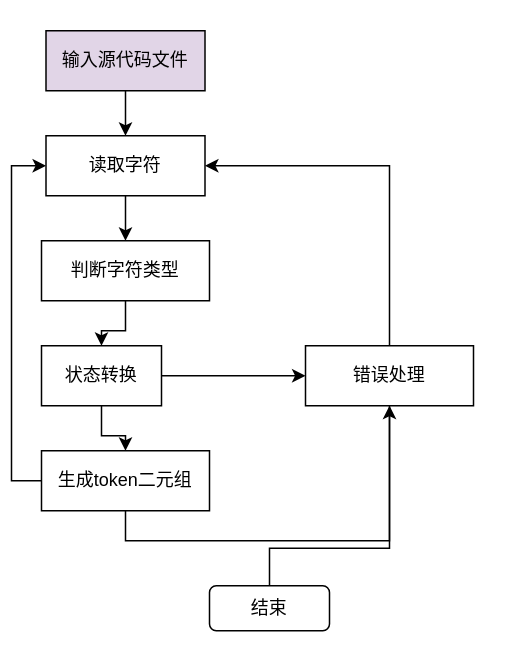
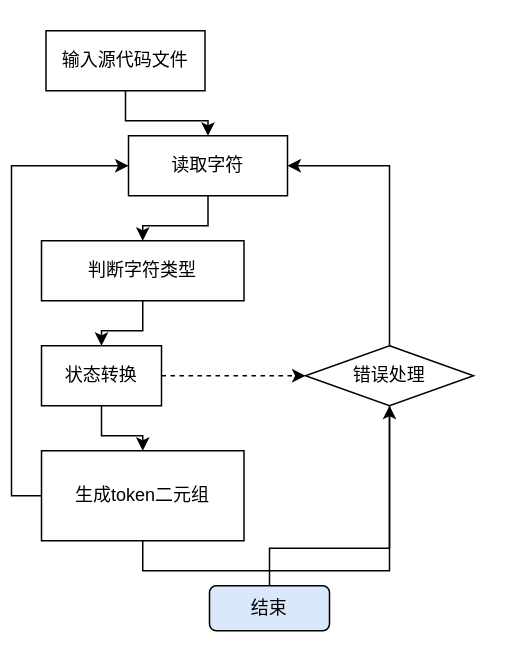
node "输入源代码文件": fillcolor #e1d5e7 -> #ffffff
node "读取字符": moved (125, 166) -> (208, 166)
node "判断字符类型": size 168x60 -> 203x60
edge "状态转换" -> "错误处理": style solid -> dashed
node "错误处理": shape rectangle -> diamond
node "生成token二元组": size 168x60 -> 203x90
node "结束": fillcolor #ffffff -> #dae8fc
